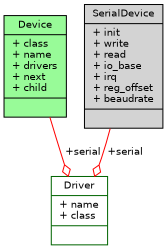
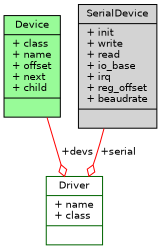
node "Device": text "+ drivers" -> "+ offset"
edge "Device" -> "Driver": label " +serial" -> " +devs"
